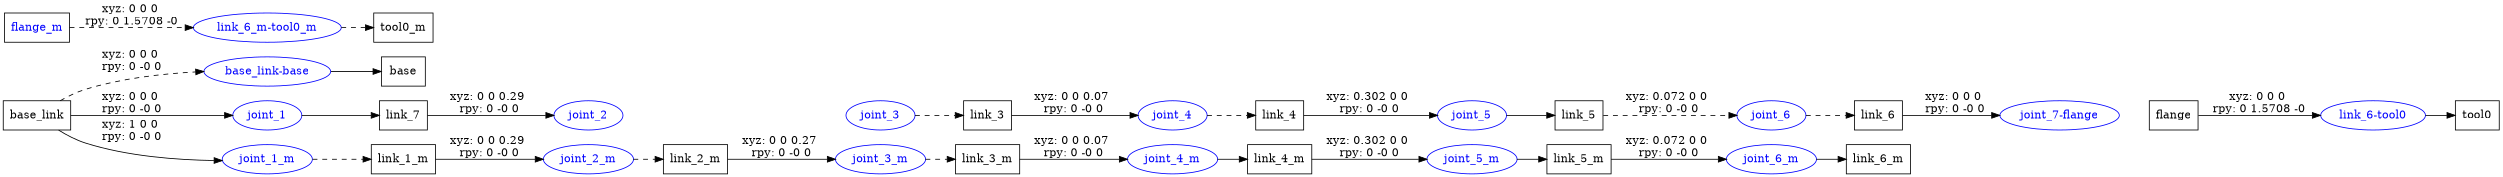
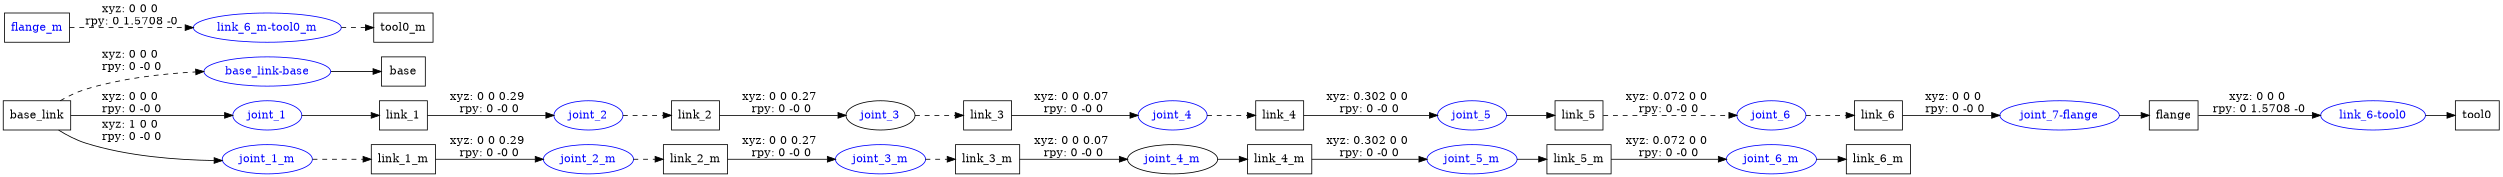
node "link_7": label "link_7" -> "link_1"
node "link_2": added
node "joint_3": color blue -> black
edge "joint_7-flange" -> "flange": added
node "joint_4_m": color blue -> black
